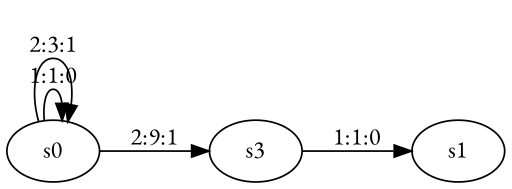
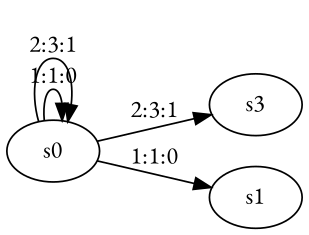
edge "s0" -> "s3": label "2:9:1" -> "2:3:1"
edge "s3" -> "s1": now "s0" -> "s1"
